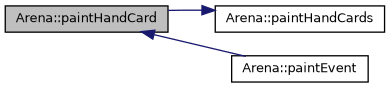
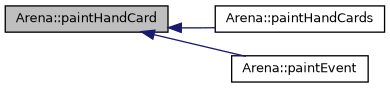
edge "Arena::paintHandCard" -> "Arena::paintHandCards": reversed
